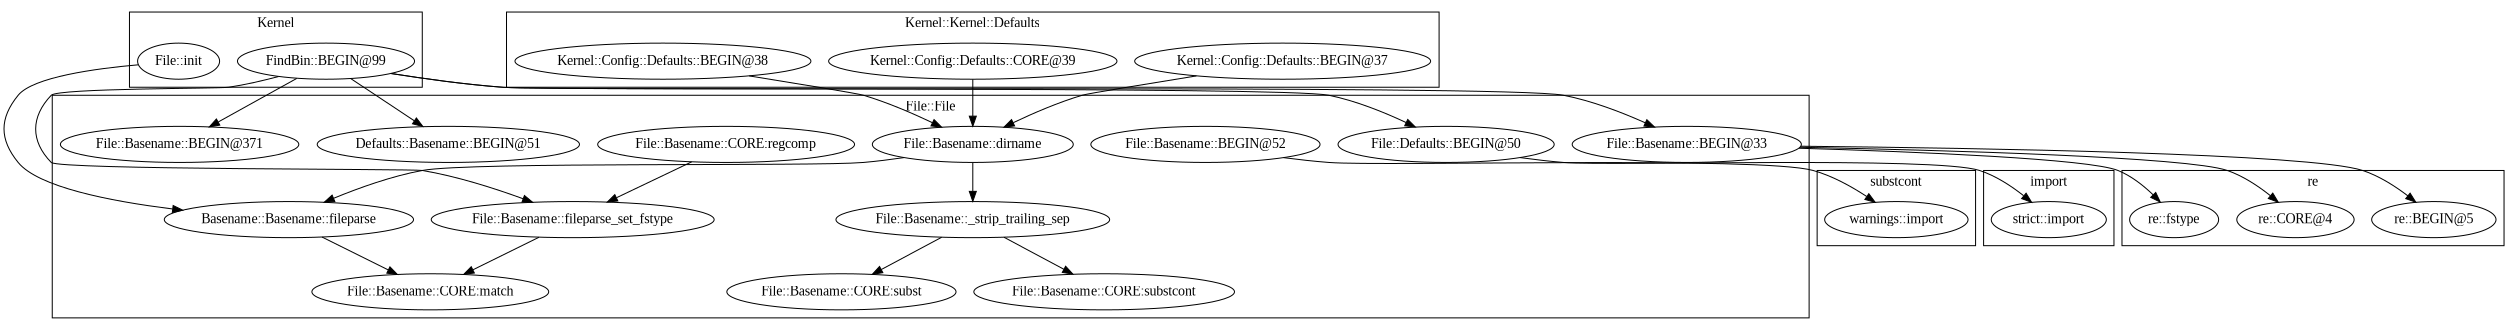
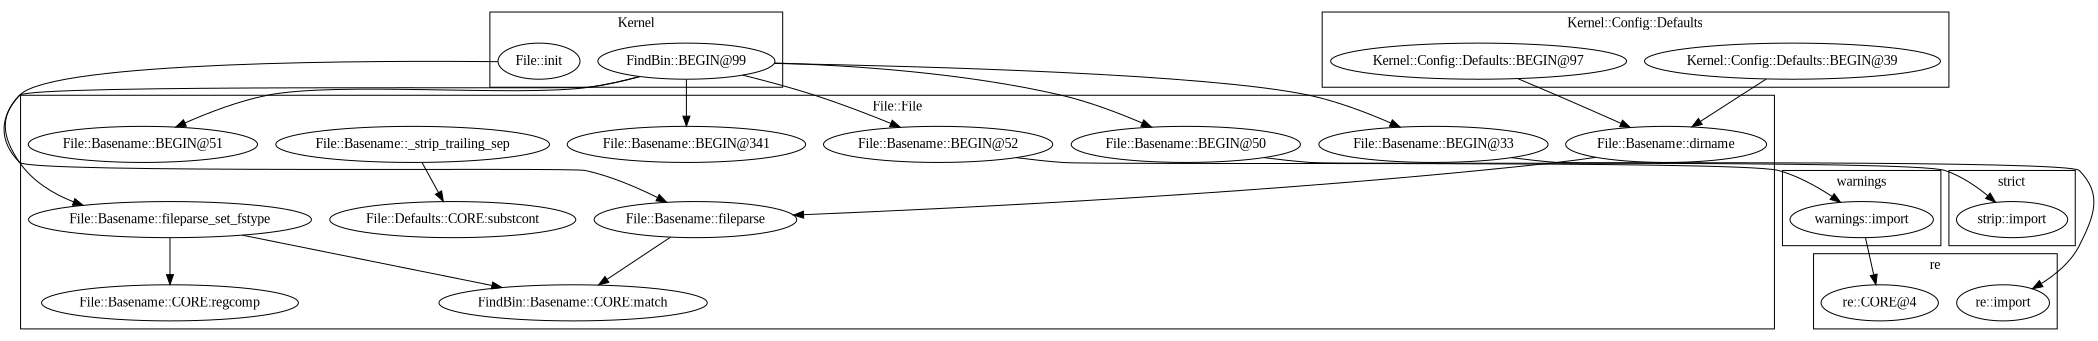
cluster "Kernel::Kernel::Defaults": label "Kernel::Kernel::Defaults" -> "Kernel::Config::Defaults"
node "Kernel::Config::Defaults::BEGIN@38": removed
node "Kernel::Config::Defaults::CORE@39": label "Kernel::Config::Defaults::CORE@39" -> "Kernel::Config::Defaults::BEGIN@39"
node "Kernel::Config::Defaults::BEGIN@37": label "Kernel::Config::Defaults::BEGIN@37" -> "Kernel::Config::Defaults::BEGIN@97"
edge "FindBin::BEGIN@99" -> "File::Basename::BEGIN@52": added
node "File::Basename::BEGIN@371": label "File::Basename::BEGIN@371" -> "File::Basename::BEGIN@341"
node "Defaults::Basename::BEGIN@51": label "Defaults::Basename::BEGIN@51" -> "File::Basename::BEGIN@51"
node "File::Defaults::BEGIN@50": label "File::Defaults::BEGIN@50" -> "File::Basename::BEGIN@50"
edge "File::Basename::BEGIN@33" -> "re::CORE@4": now "warnings::import" -> "re::CORE@4"
edge "File::Basename::dirname" -> "File::Basename::_strip_trailing_sep": removed
edge "File::Basename::CORE:regcomp" -> "File::Basename::fileparse_set_fstype": reversed
cluster "substcont": label "substcont" -> "warnings"
cluster "import": label "import" -> "strict"
node "Basename::Basename::fileparse": label "Basename::Basename::fileparse" -> "File::Basename::fileparse"
node "strict::import": label "strict::import" -> "strip::import"
node "re::fstype": label "re::fstype" -> "re::import"
node "re::BEGIN@5": removed
node "File::Basename::CORE:match": label "File::Basename::CORE:match" -> "FindBin::Basename::CORE:match"
node "File::Basename::CORE:subst": removed
node "File::Basename::CORE:substcont": label "File::Basename::CORE:substcont" -> "File::Defaults::CORE:substcont"
